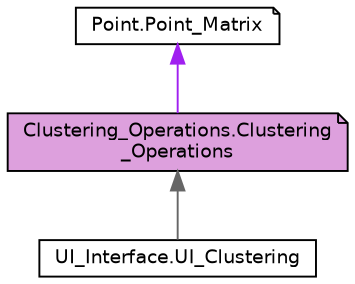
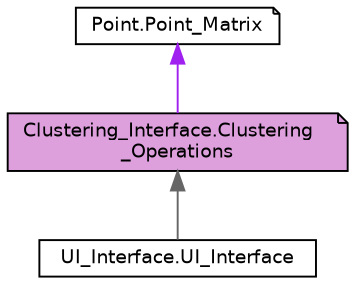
node "Clustering_Operations.Clustering _Operations": label "Clustering_Operations.Clustering _Operations" -> "Clustering_Interface.Clustering _Operations"
node "UI_Interface.UI_Clustering": label "UI_Interface.UI_Clustering" -> "UI_Interface.UI_Interface"
